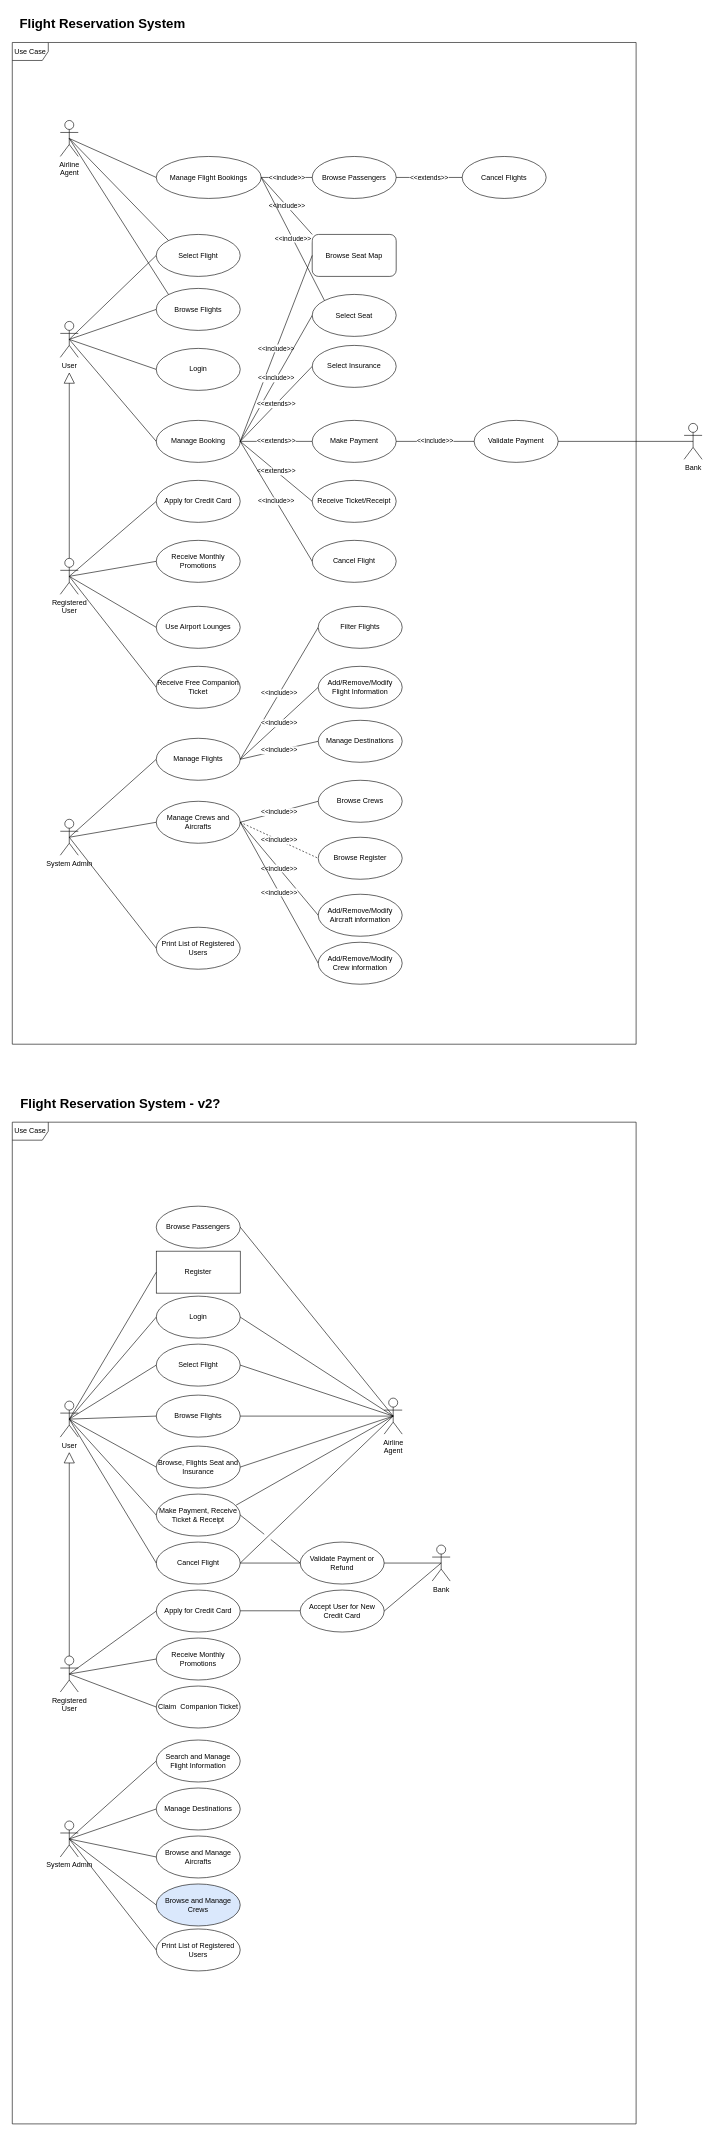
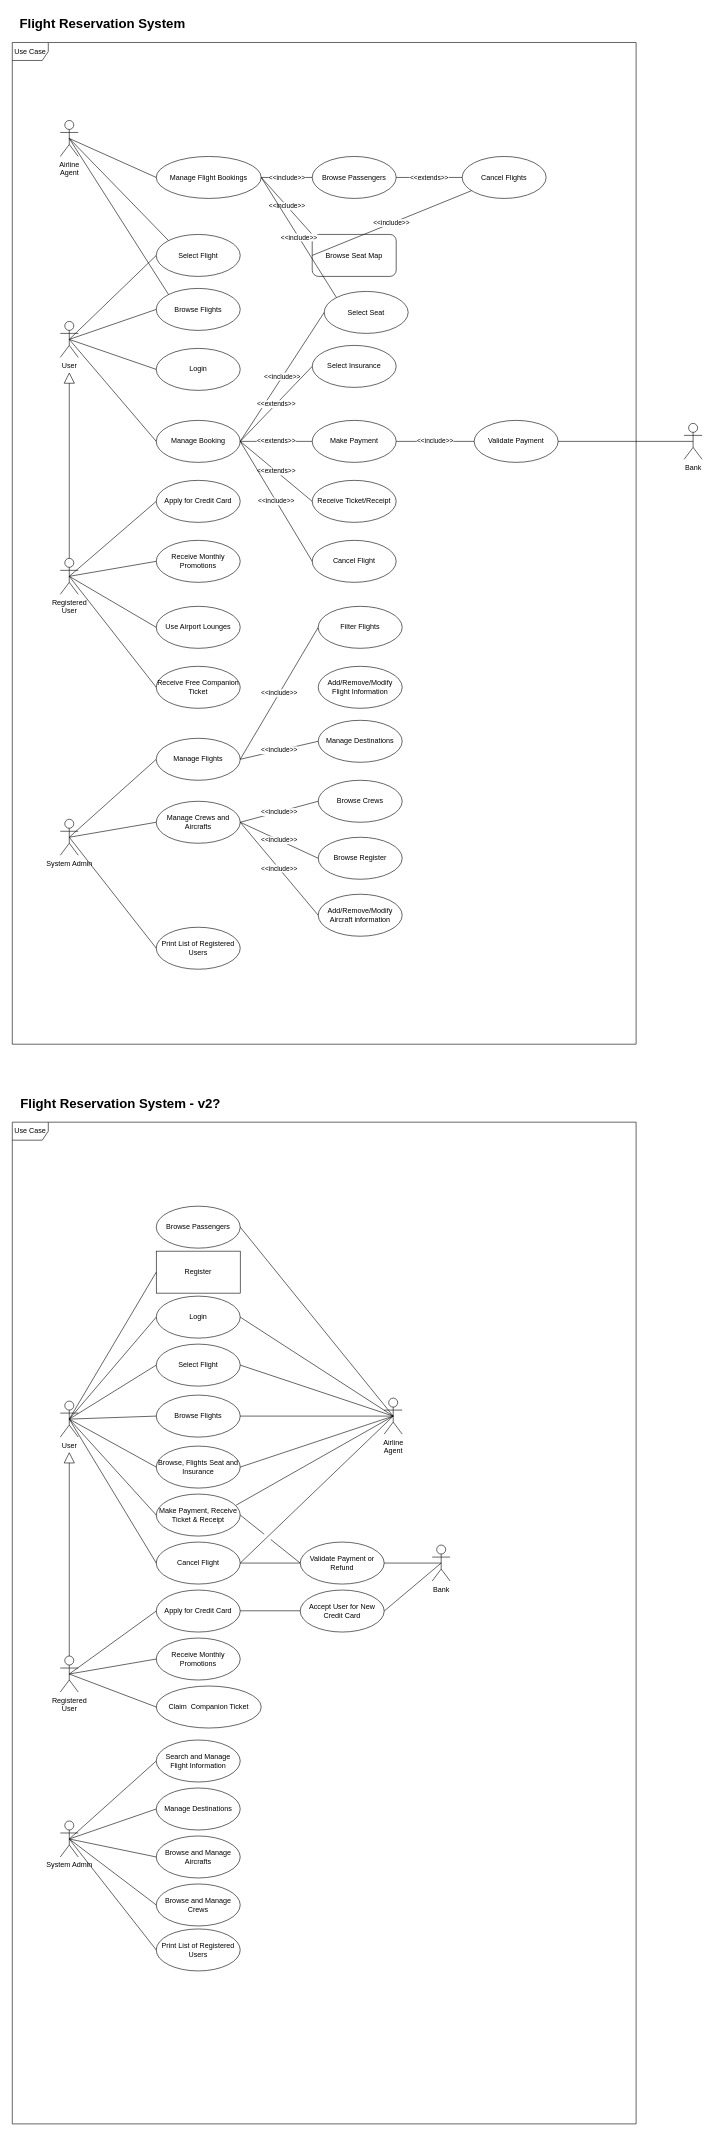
node "Select Seat": moved (354, 315) -> (366, 312)
edge "Browse Seat Map" -- "Manage Booking": now "Browse Seat Map" -- "Cancel Flights"
edge "Add/Remove/Modify Flight Information" -- "Manage Flights": removed, label "<<include>>"
edge "Manage Crews and Aircrafts" -- "Browse Register": style dashed -> solid
edge "Manage Crews and Aircrafts" -- "Add/Remove/ModifyCrew information": removed, label "<<include>>"
node "Add/Remove/ModifyCrew information": removed
node "Claim Companion Ticket": size 84x42 -> 105x42
node "Browse and Manage Crews": fillcolor #dae8fc -> #ffffff
